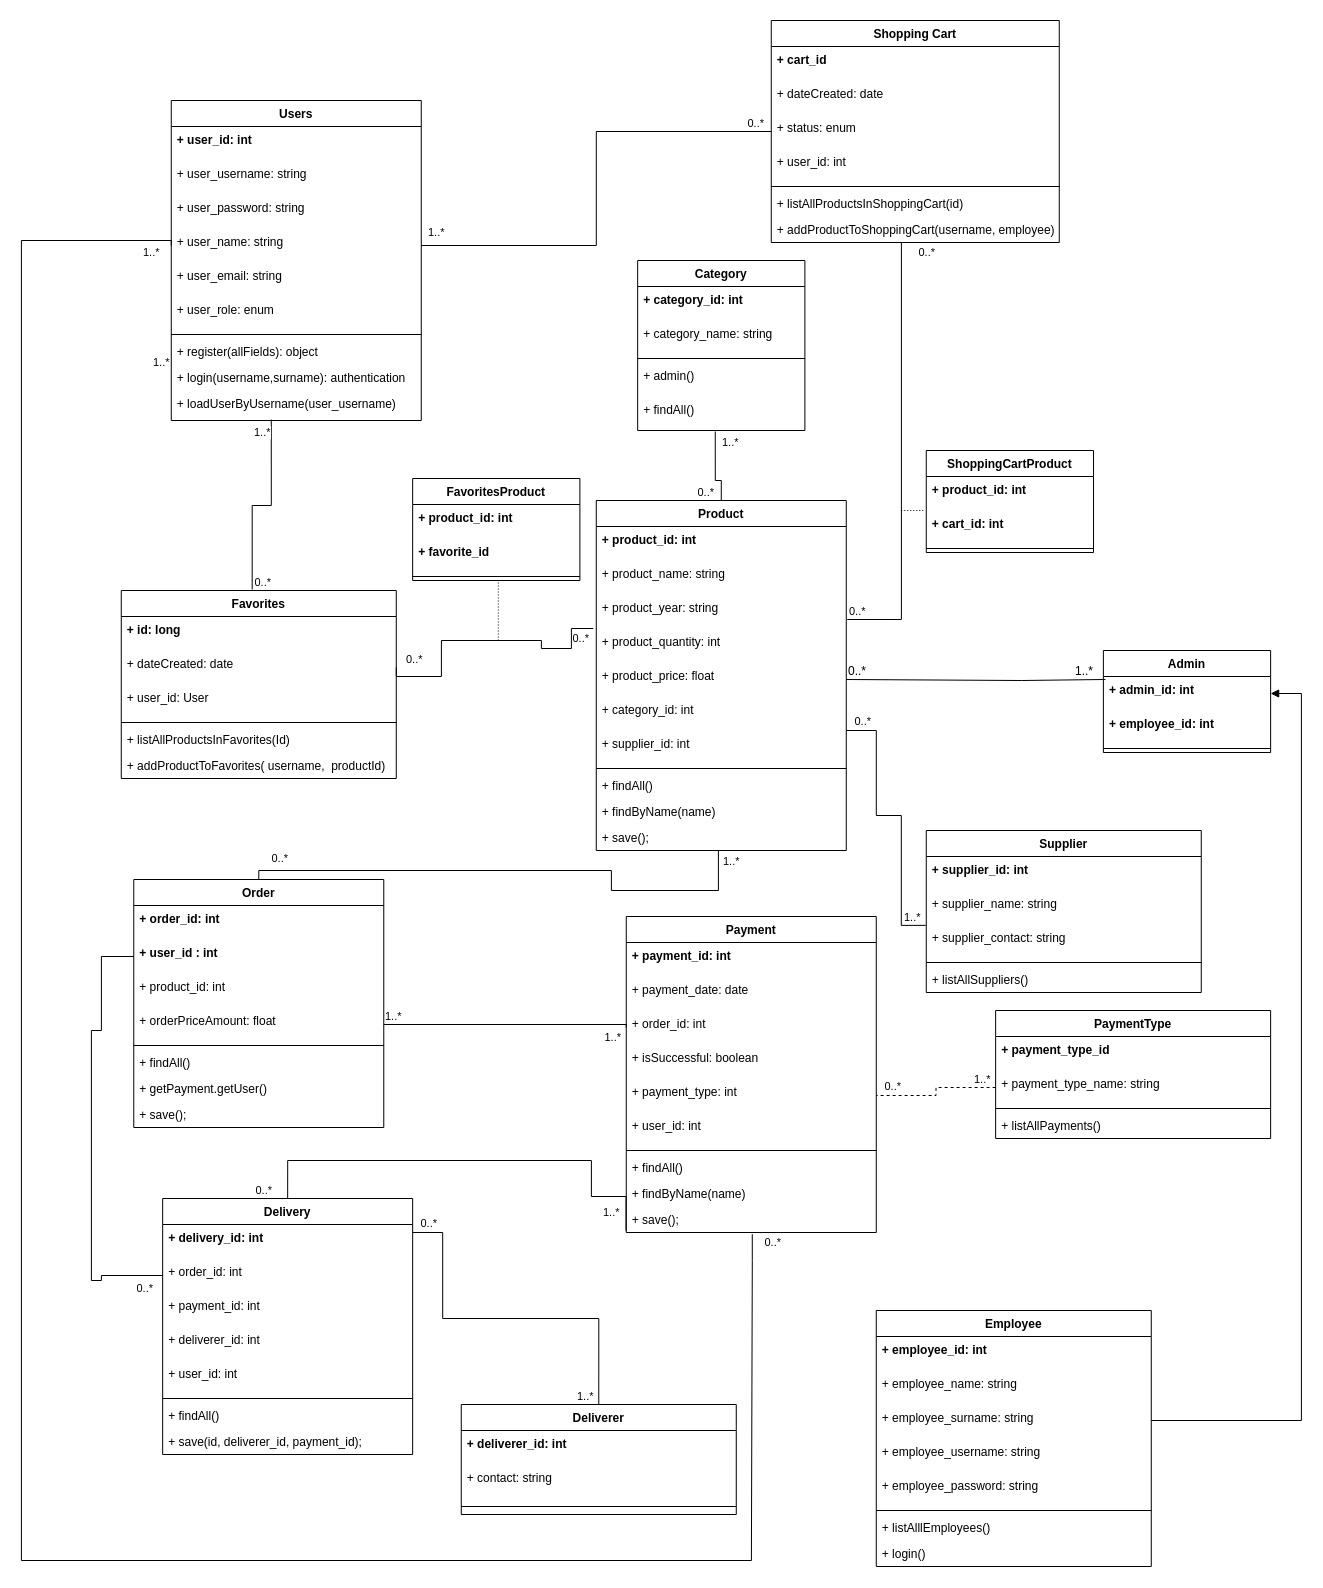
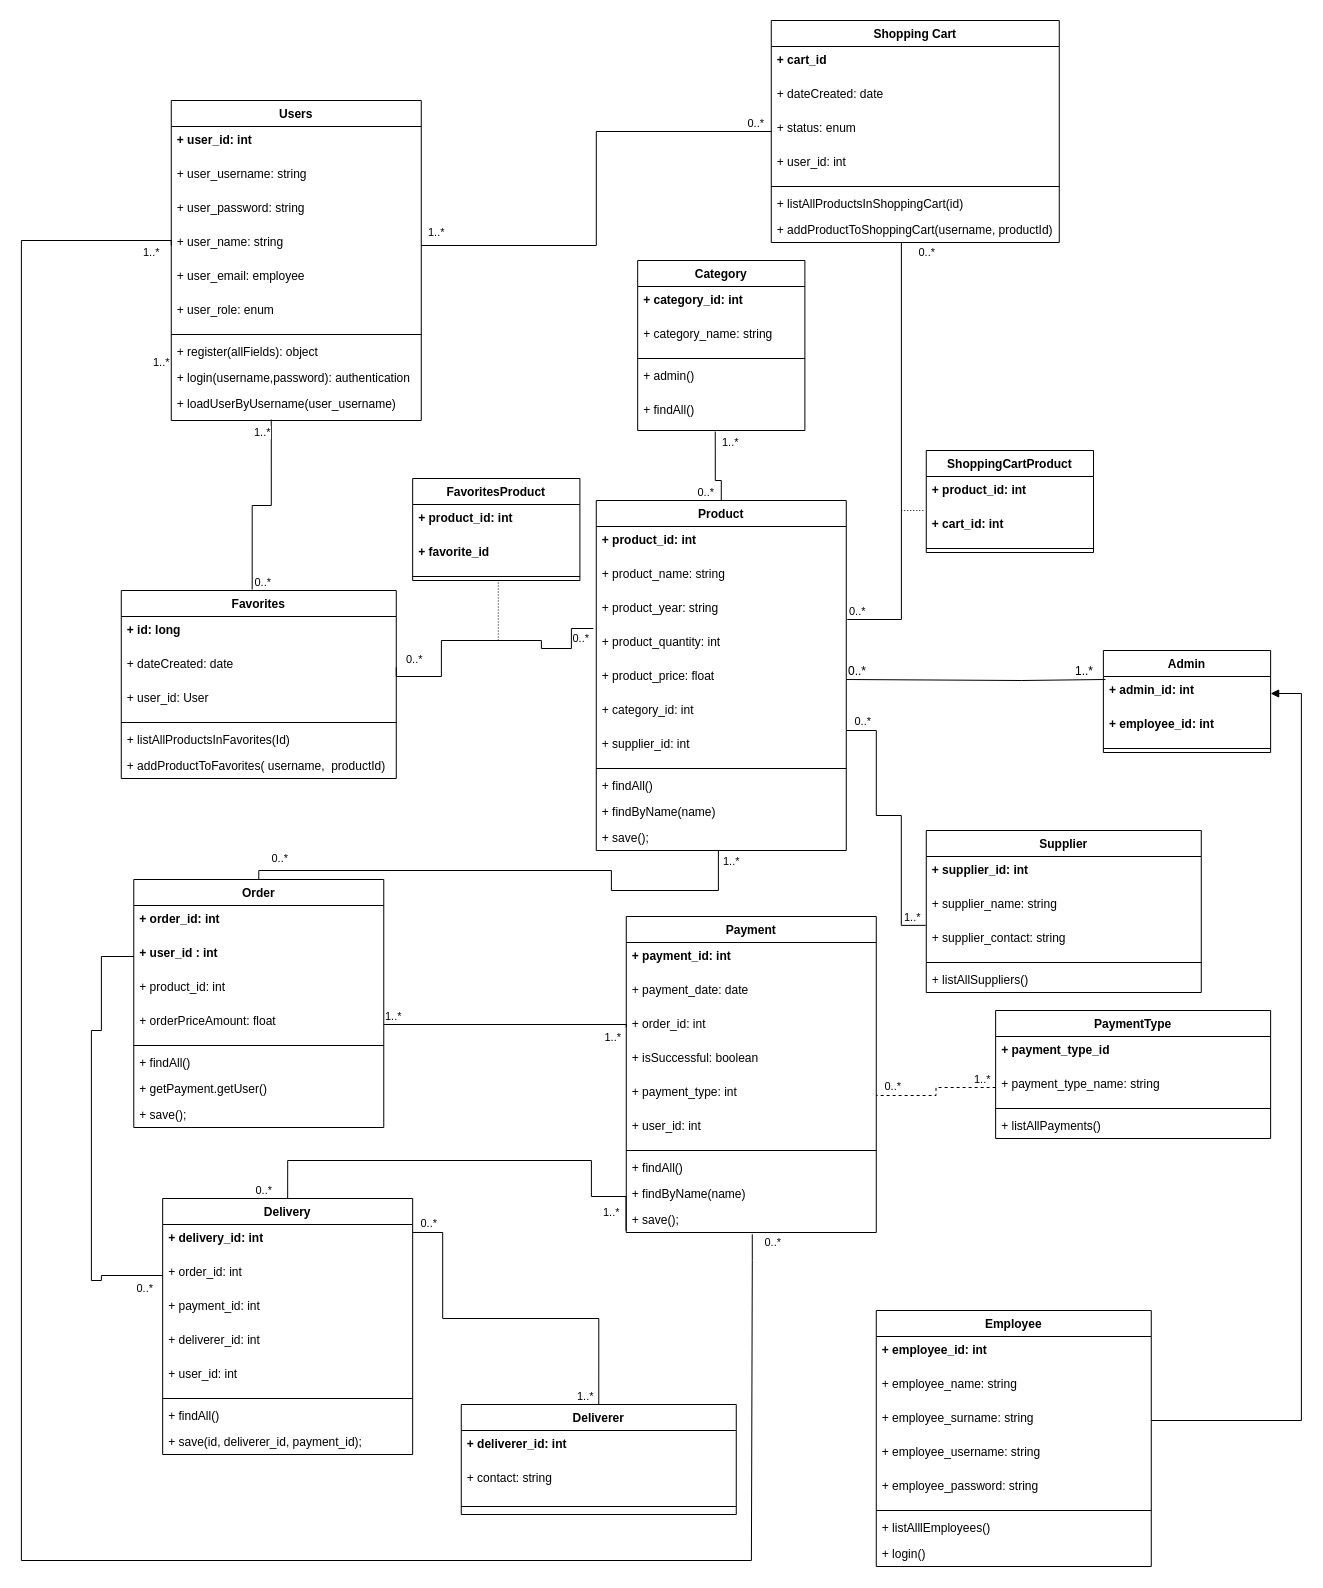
node "+ addProductToShoppingCart(username, employee)": label "+ addProductToShoppingCart(username, employee)" -> "+ addProductToShoppingCart(username, productId)"
node "+ user_email: string": label "+ user_email: string" -> "+ user_email: employee"
node "+ login(username,surname): authentication": label "+ login(username,surname): authentication" -> "+ login(username,password): authentication"
